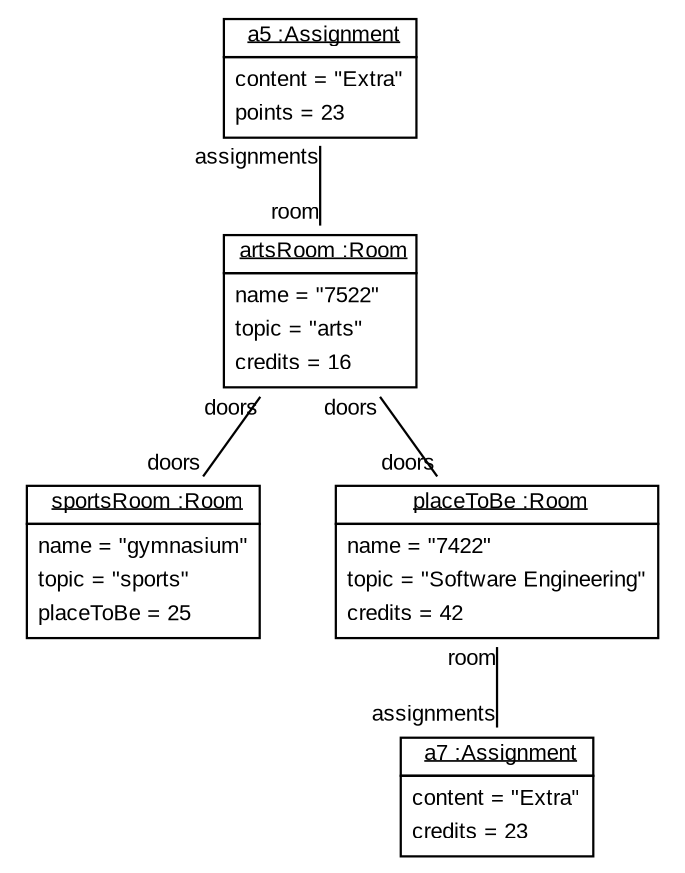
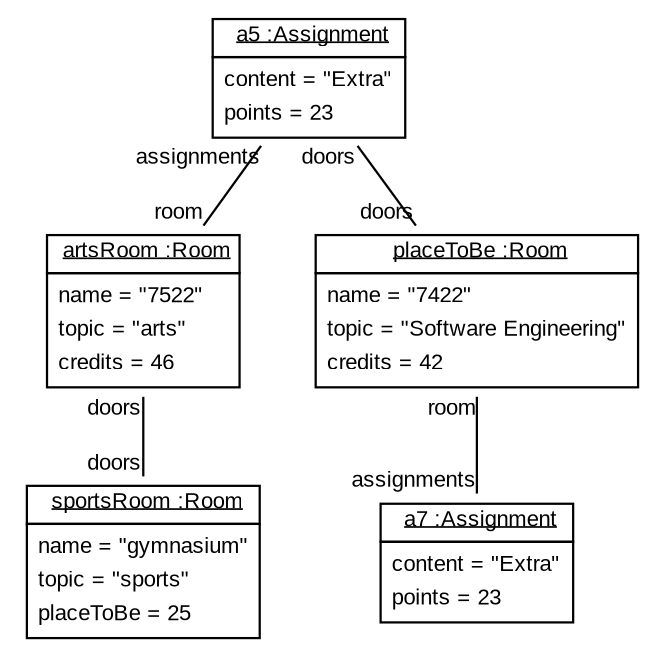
node "artsRoom :Room": text "credits = 16" -> "credits = 46"
edge "artsRoom :Room" -- "placeToBe :Room": now "a5 :Assignment" -- "placeToBe :Room"
node "a7 :Assignment": text "credits = 23" -> "points = 23"
